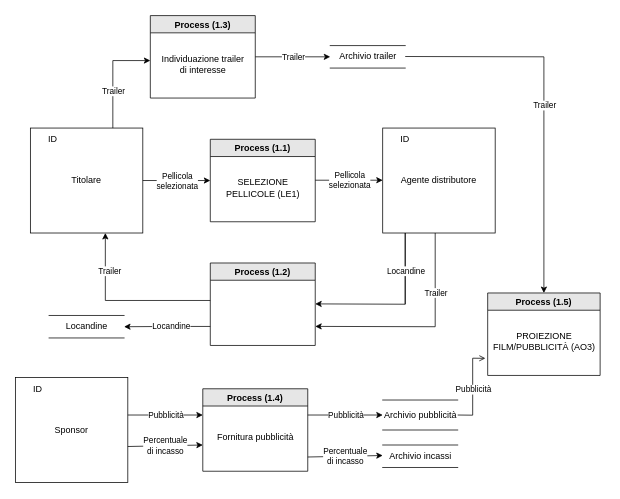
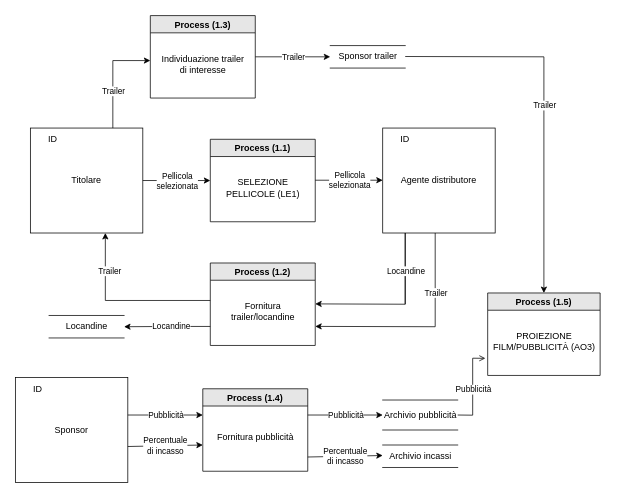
node "Archivio trailer": label "Archivio trailer" -> "Sponsor trailer"
node "Fornitura trailer/locandine": added
